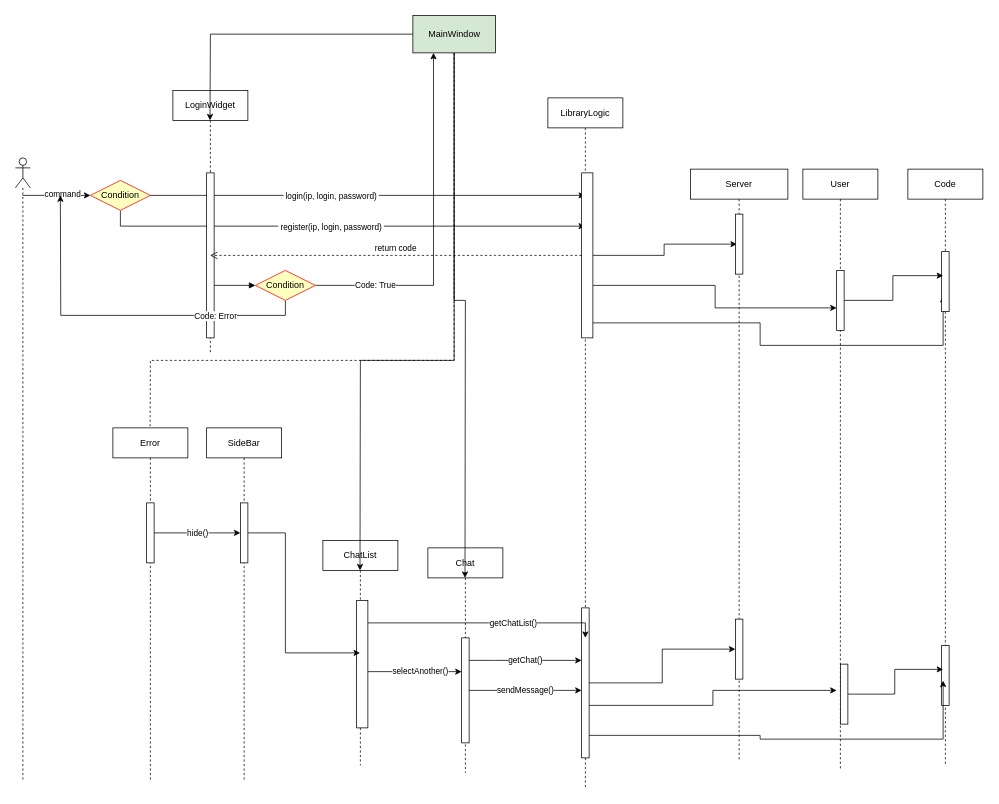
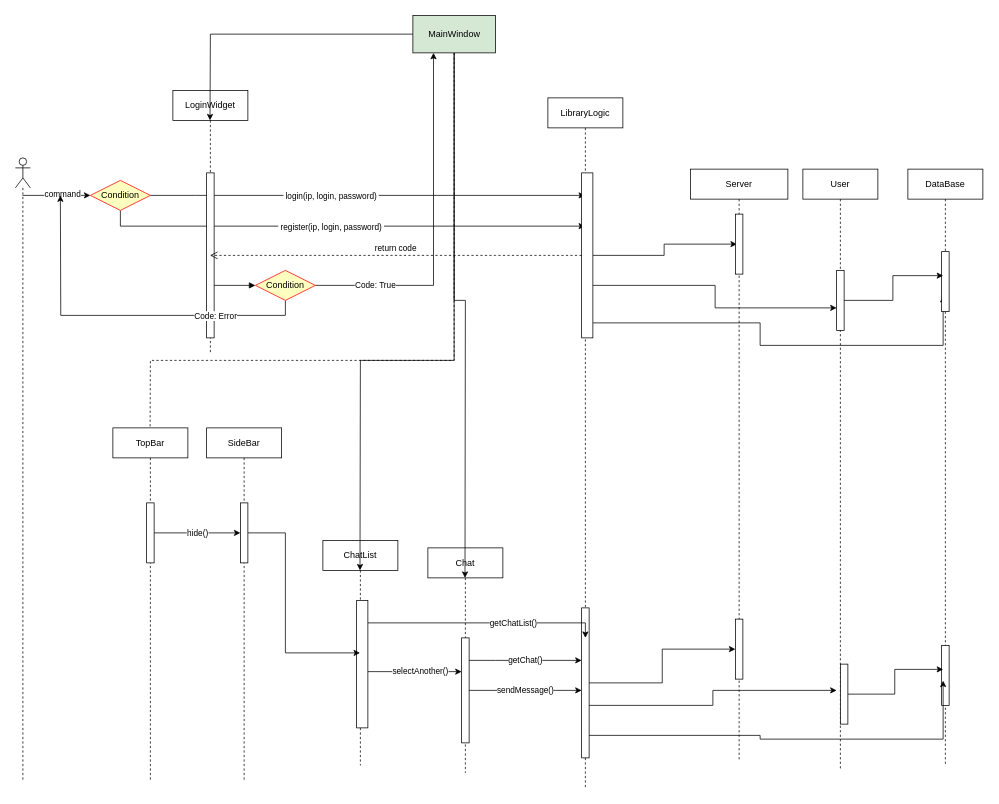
node "Code": label "Code" -> "DataBase"
node "Error": label "Error" -> "TopBar"
